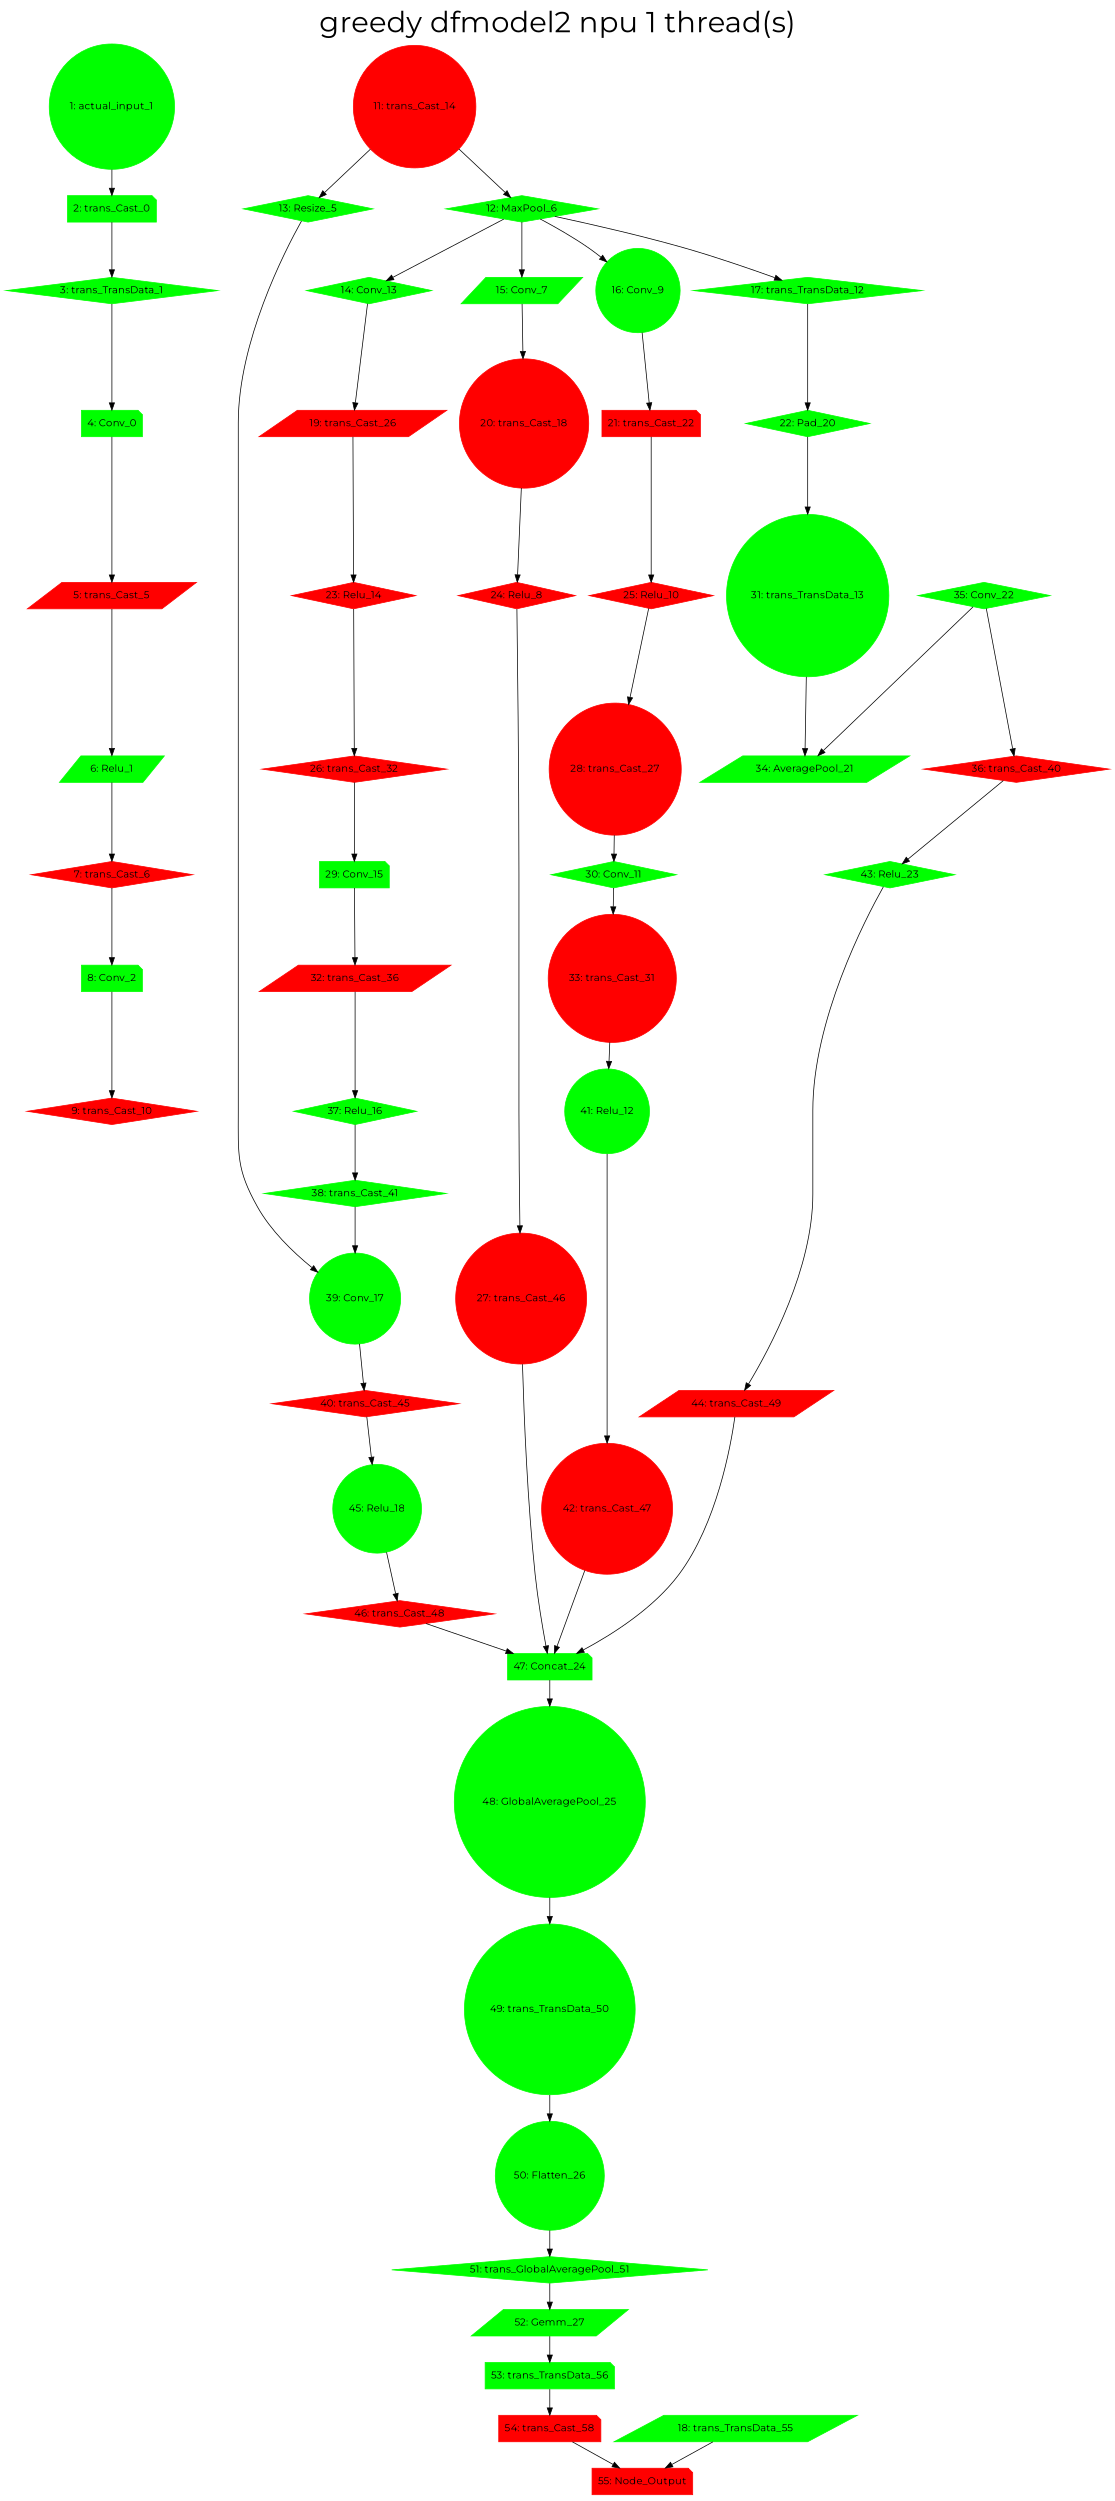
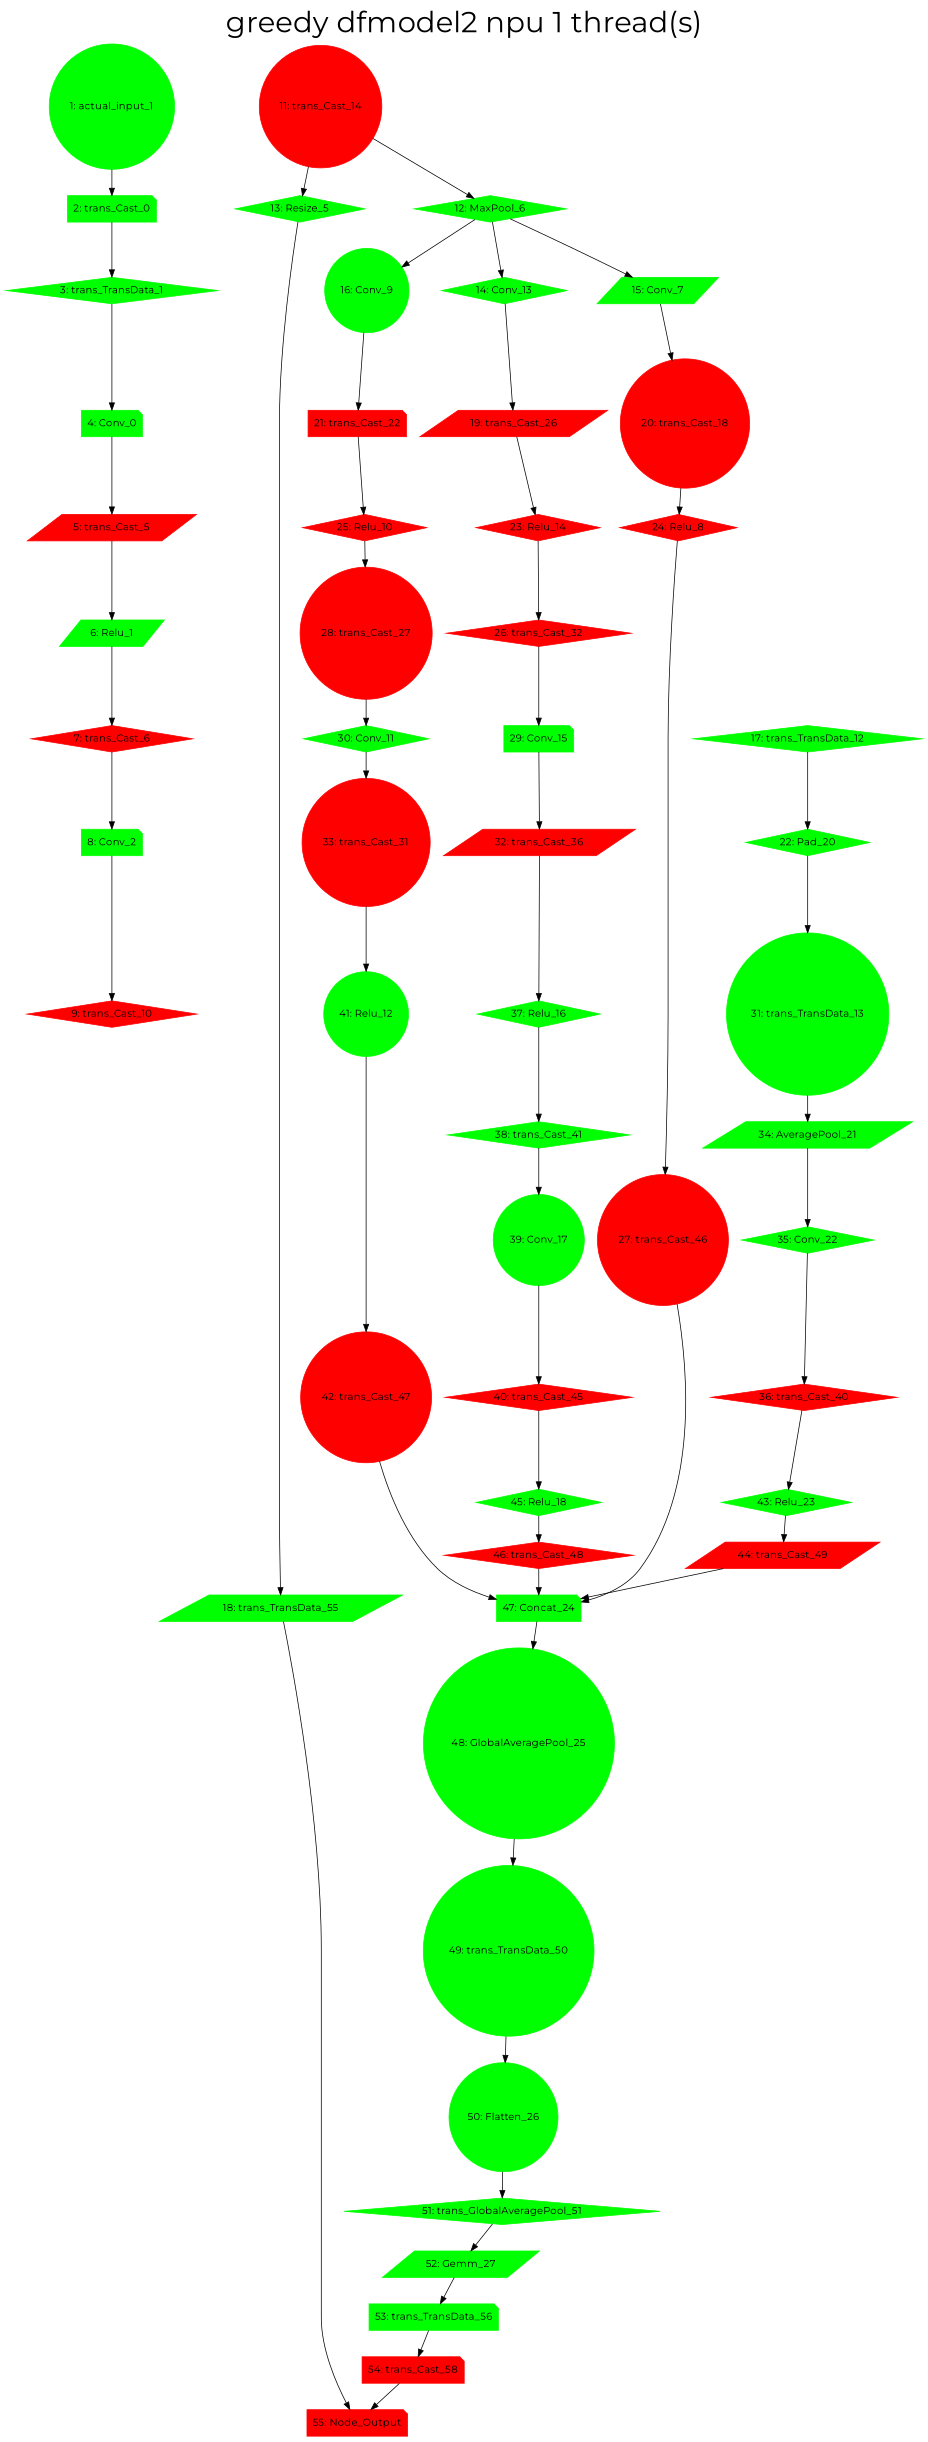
edge "12: MaxPool_6" -> "17: trans_TransData_12": removed
edge "35: Conv_22" -> "34: AveragePool_21": reversed
edge "13: Resize_5" -> "39: Conv_17": now "13: Resize_5" -> "18: trans_TransData_55"
node "45: Relu_18": shape circle -> diamond
